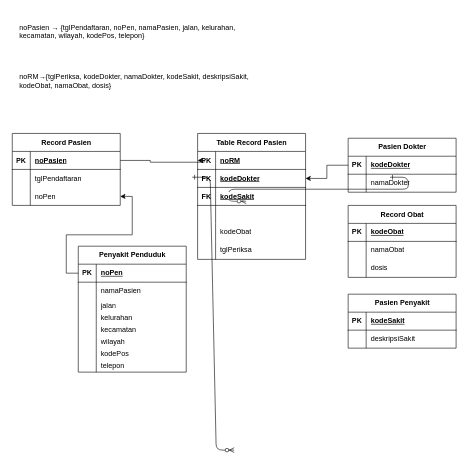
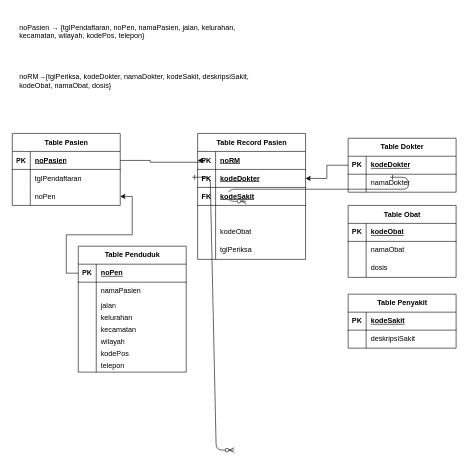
node "Record Pasien": label "Record Pasien" -> "Table Pasien"
node "Pasien Dokter": label "Pasien Dokter" -> "Table Dokter"
node "Record Obat": label "Record Obat" -> "Table Obat"
node "Penyakit Penduduk": label "Penyakit Penduduk" -> "Table Penduduk"
node "Pasien Penyakit": label "Pasien Penyakit" -> "Table Penyakit"
